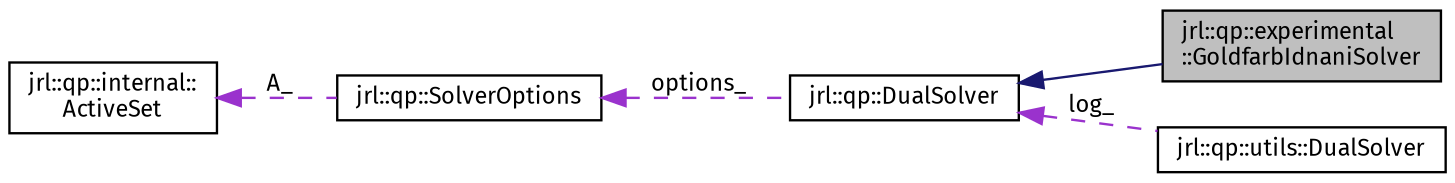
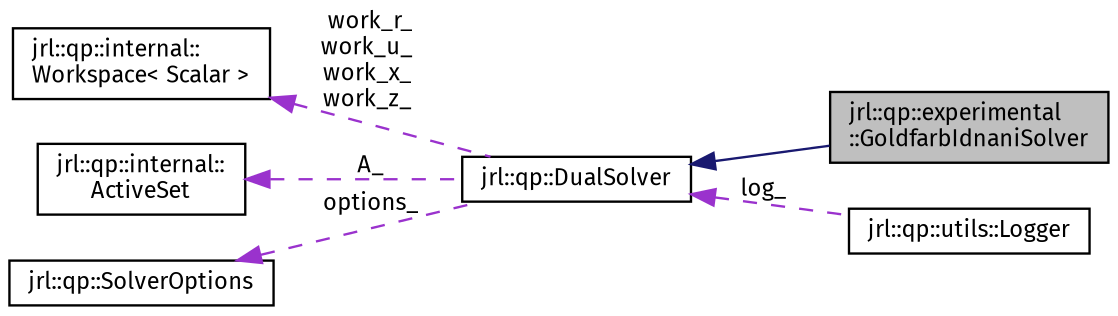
node "jrl::qp::internal:: Workspace< Scalar >": added
edge "jrl::qp::SolverOptions" -> "jrl::qp::internal:: ActiveSet": now "jrl::qp::DualSolver" -> "jrl::qp::internal:: ActiveSet"
node "jrl::qp::utils::DualSolver": label "jrl::qp::utils::DualSolver" -> "jrl::qp::utils::Logger"
